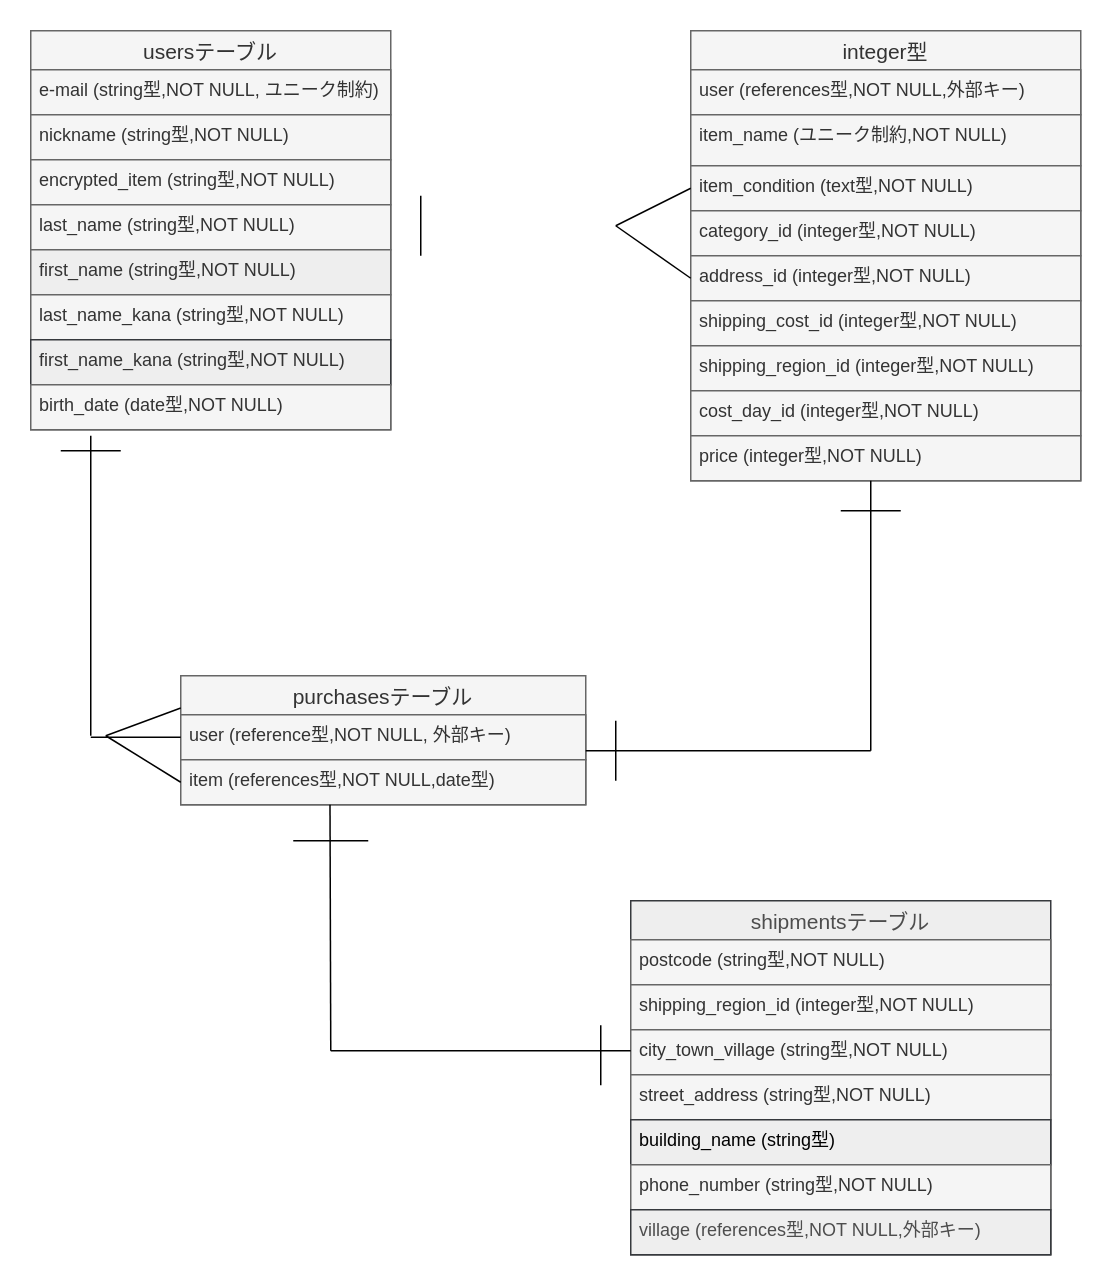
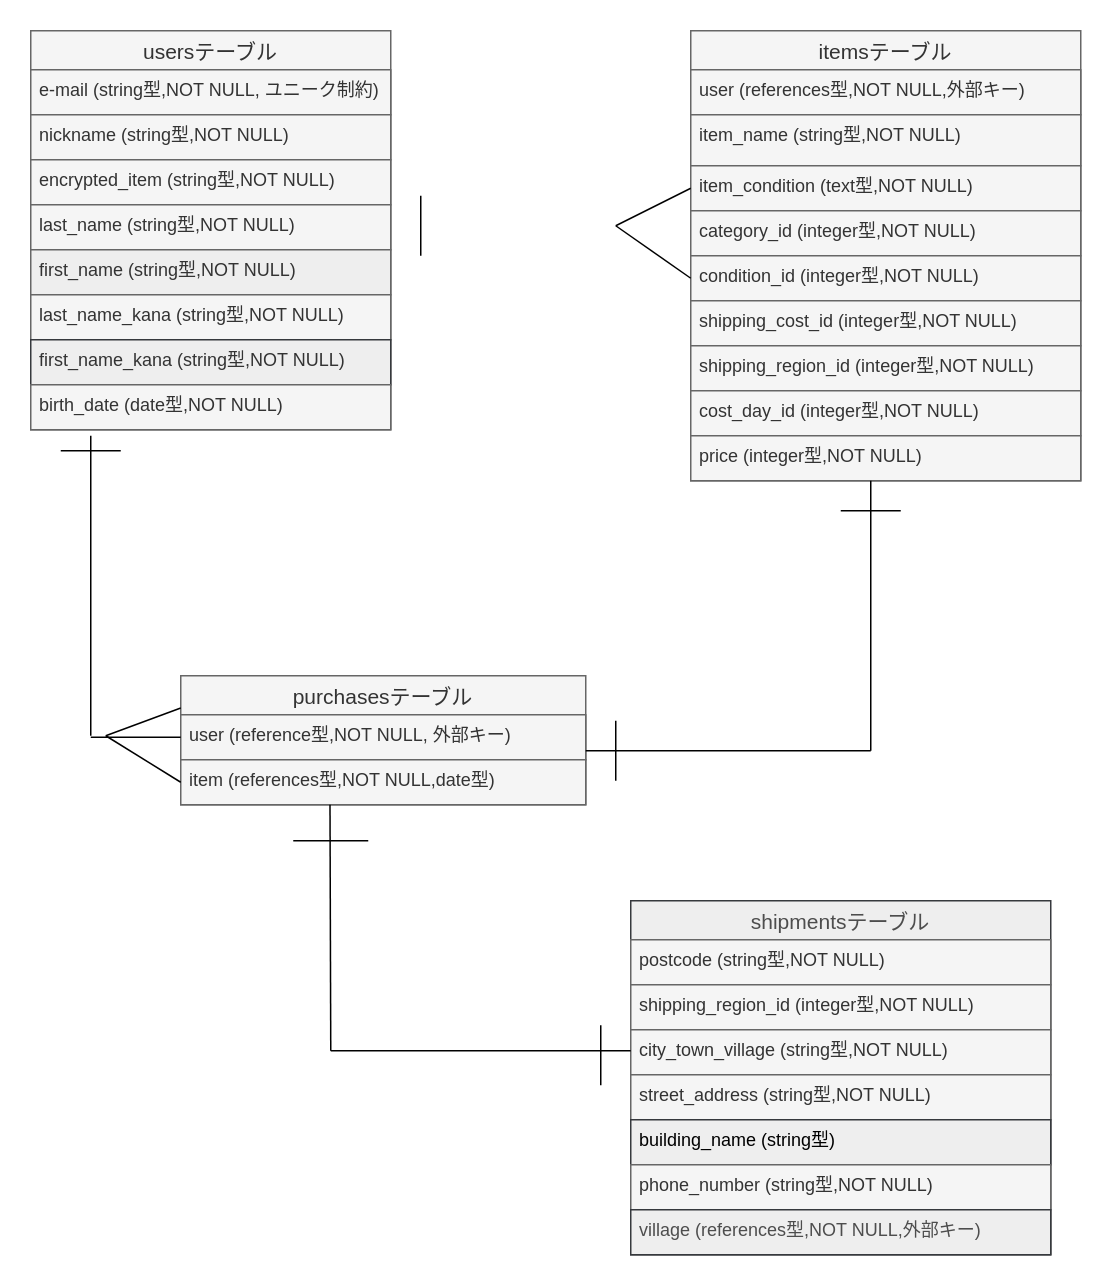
node "integer型": label "integer型" -> "itemsテーブル"
node "item_name (ユニーク制約,NOT NULL)": label "item_name (ユニーク制約,NOT NULL)" -> "item_name (string型,NOT NULL)"
node "address_id (integer型,NOT NULL)": label "address_id (integer型,NOT NULL)" -> "condition_id (integer型,NOT NULL)"
